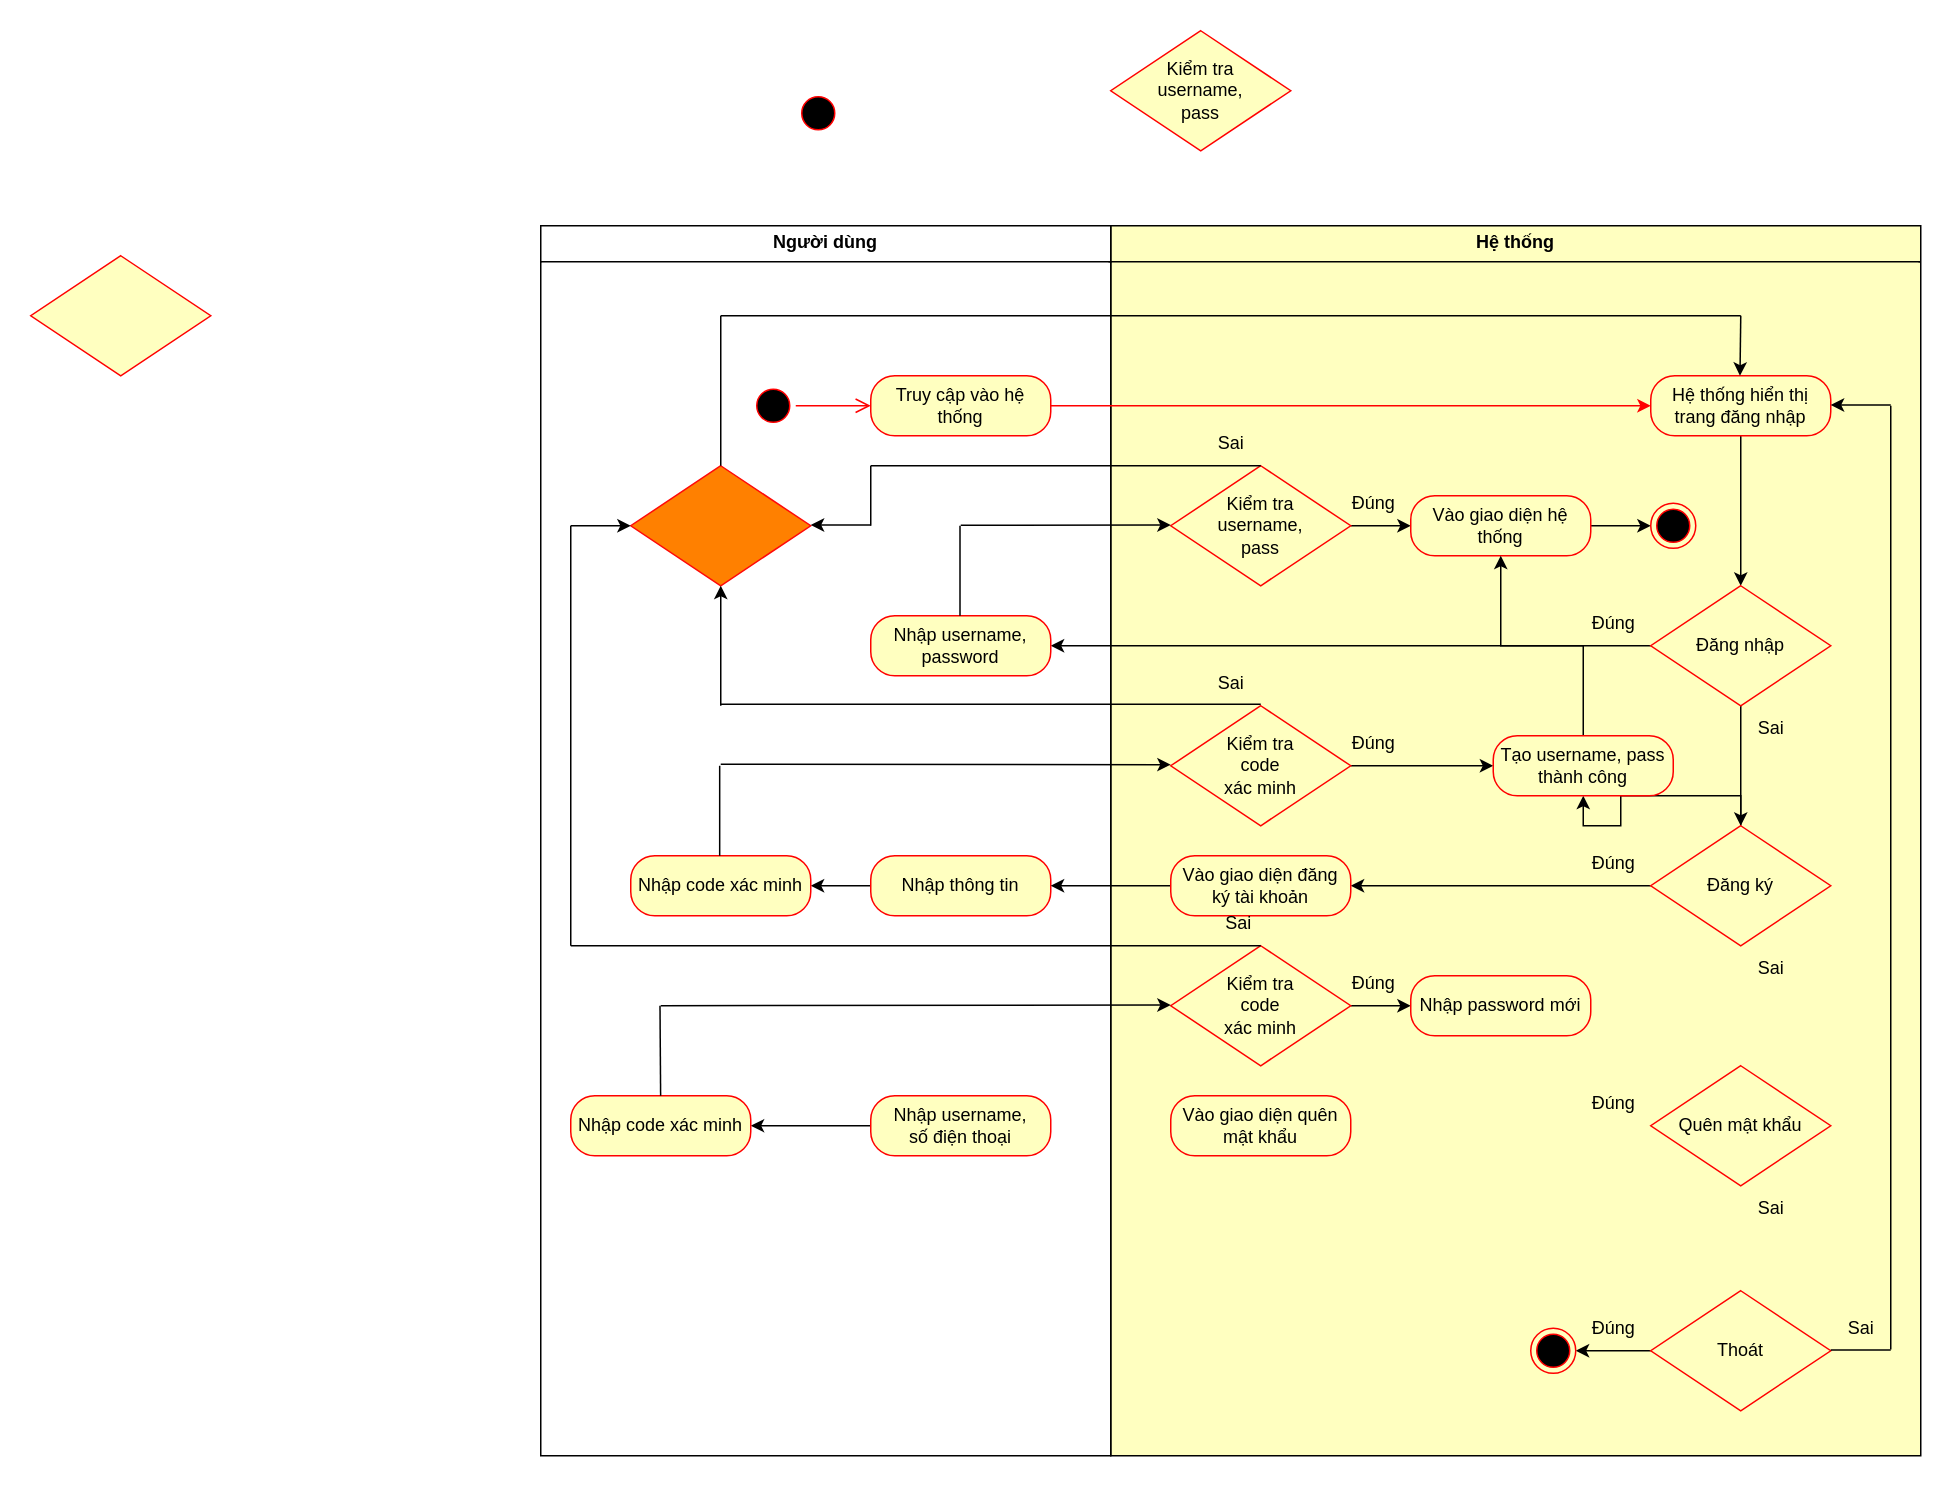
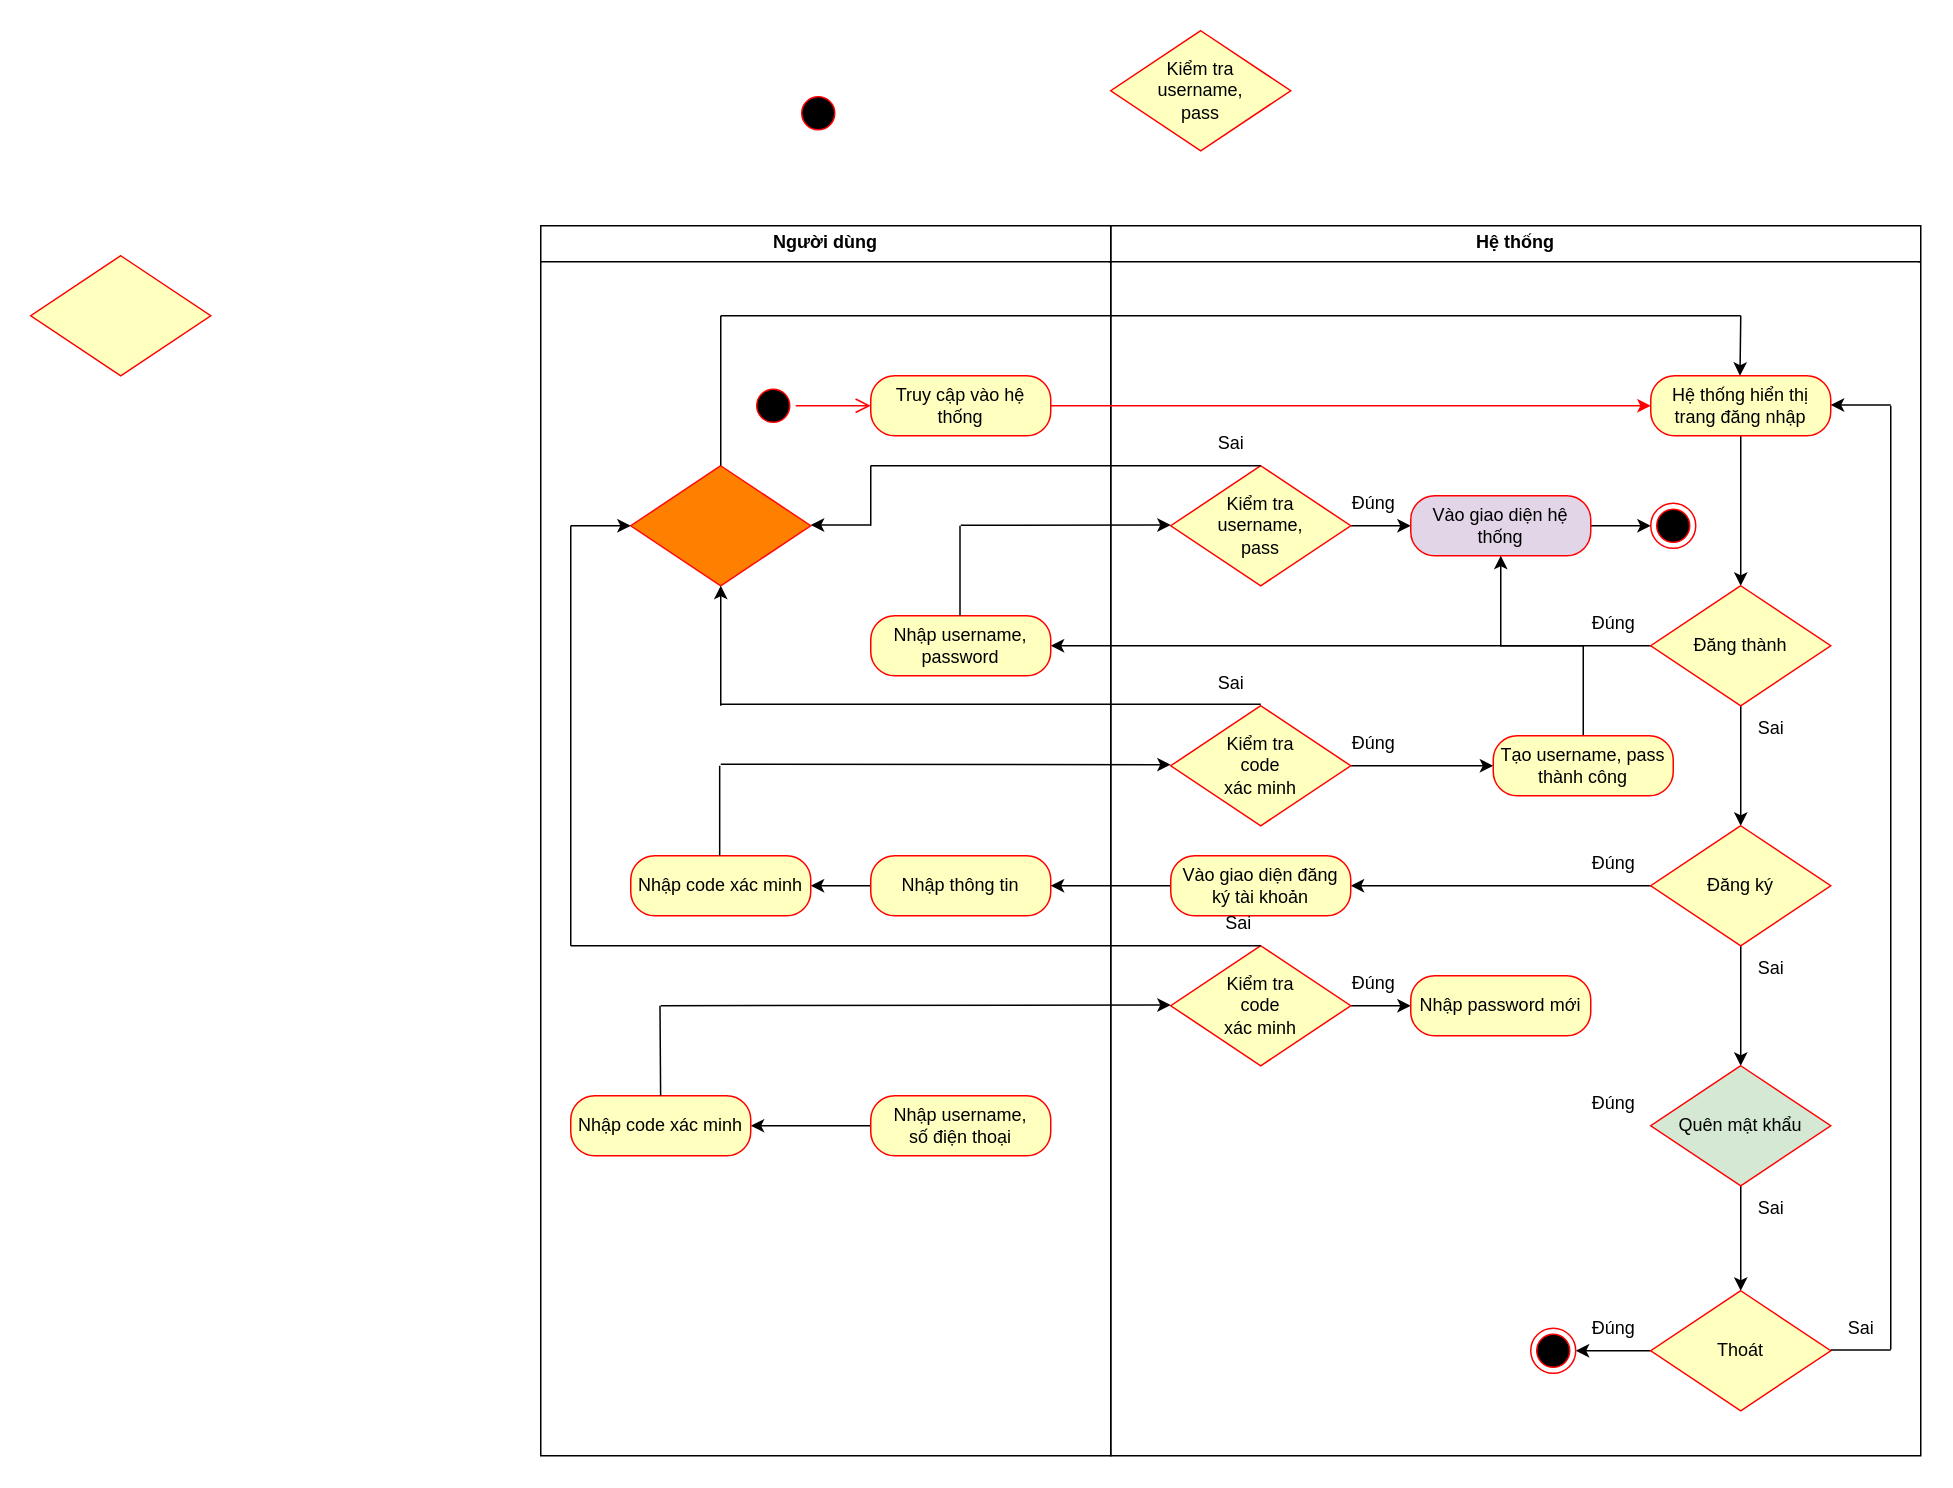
node "Vào giao diện hệ thống": fillcolor #ffffc0 -> #e1d5e7
node "Đăng nhập": label "Đăng nhập" -> "Đăng thành"
edge "Đăng ký" -> "Tạo username, pass thành công": now "Đăng ký" -> "Quên mật khẩu"
node "Hệ thống": fillcolor #ffffc0 -> #ffffff
node "Vào giao diện quên mật khẩu": removed
node "Quên mật khẩu": fillcolor #ffffc0 -> #d5e8d4
edge "Quên mật khẩu" -> "Thoát": added
